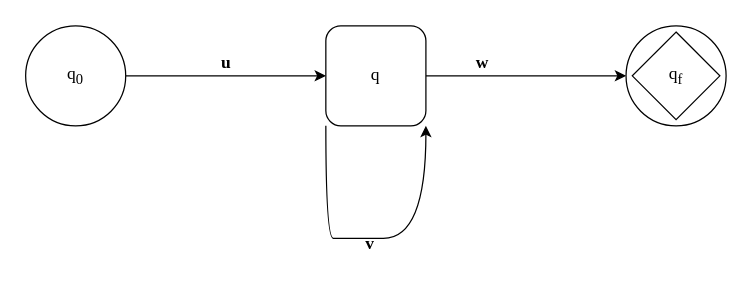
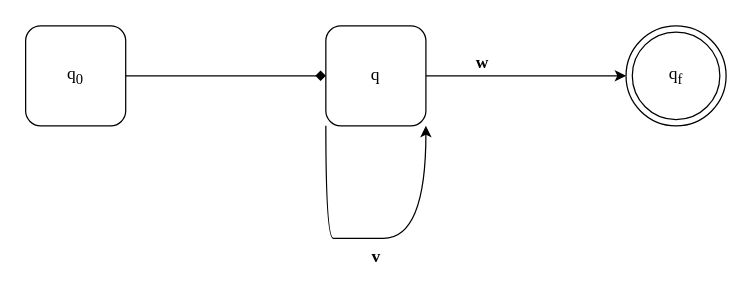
node "u": removed
node "q0": shape ellipse -> rounded rectangle
edge "q0" -> "q": arrowhead classic -> diamond
node "qf": shape diamond -> ellipse
node "v": moved (369, 244) -> (376, 257)
